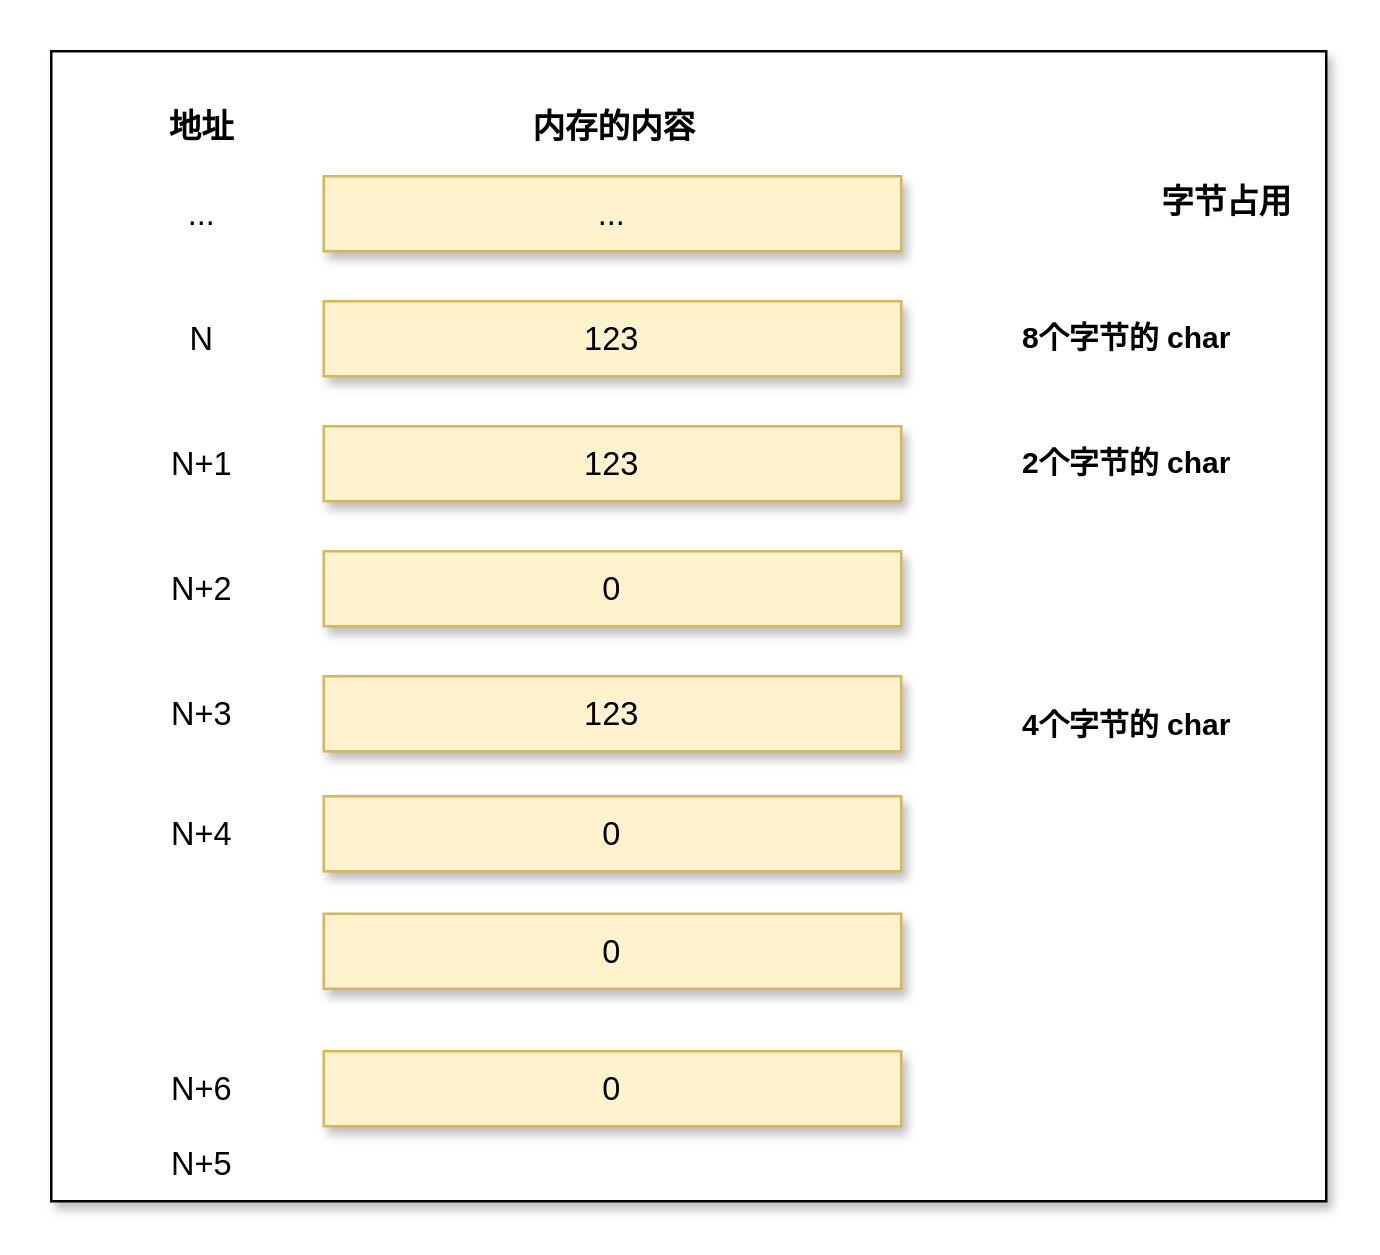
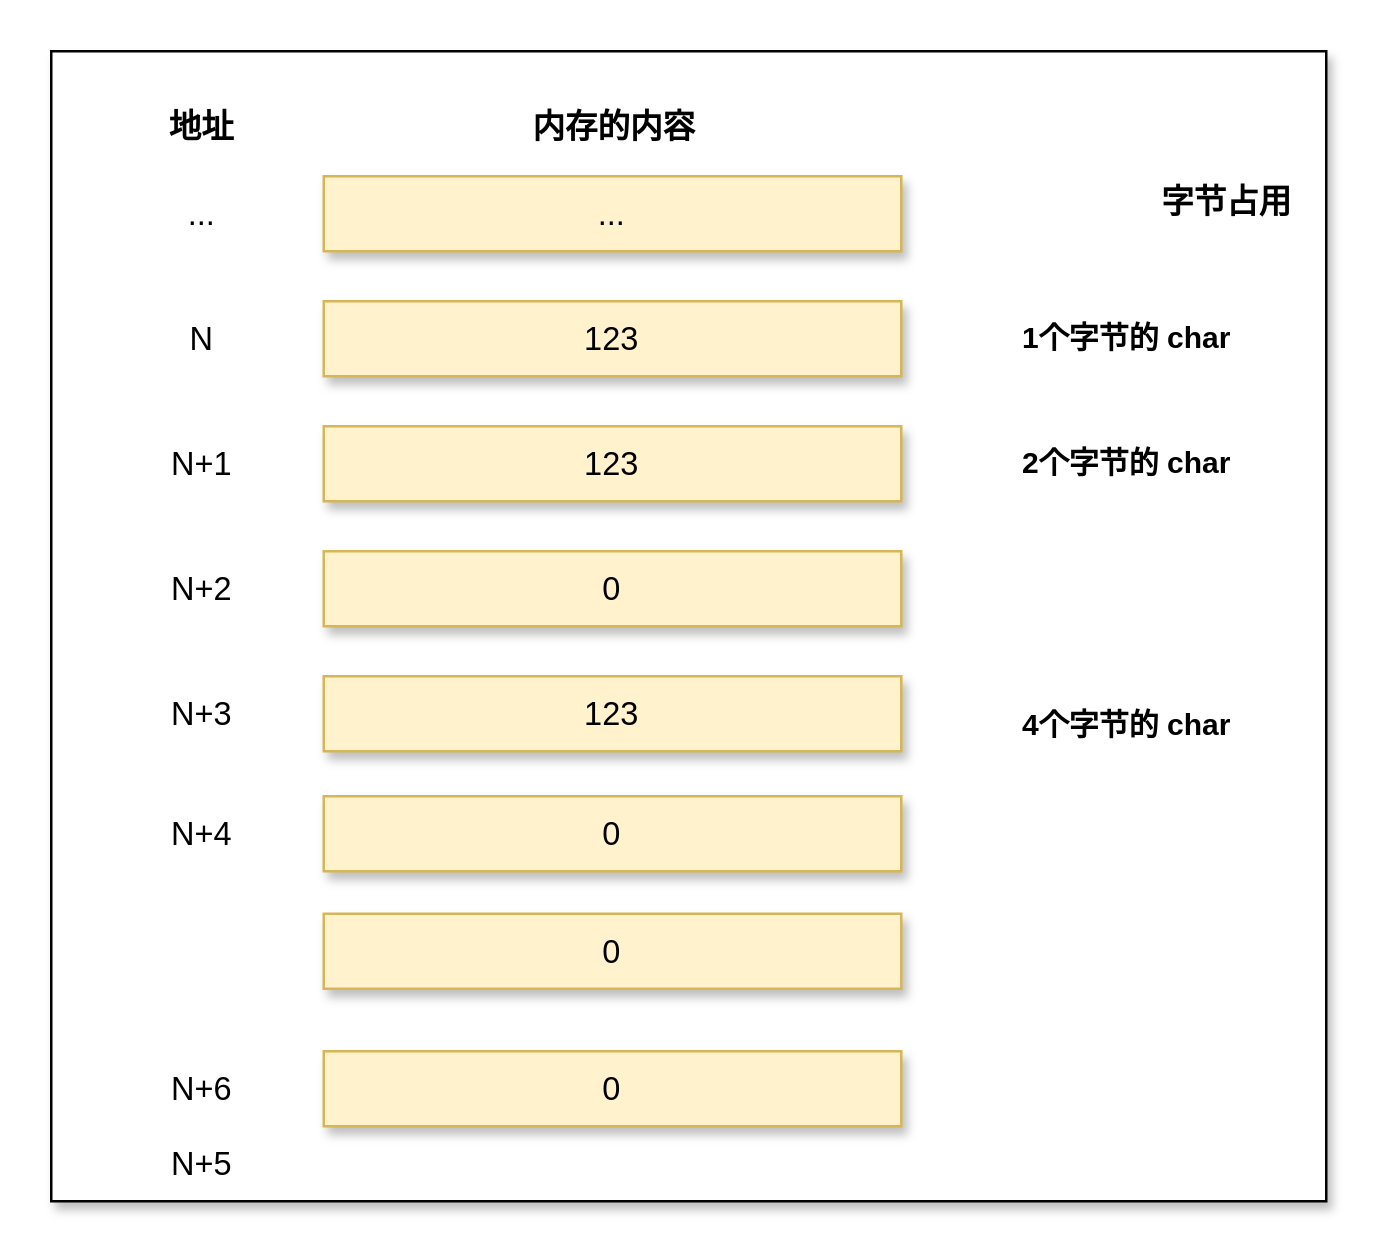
node "8个字节的 char": label "8个字节的 char" -> "1个字节的 char"
